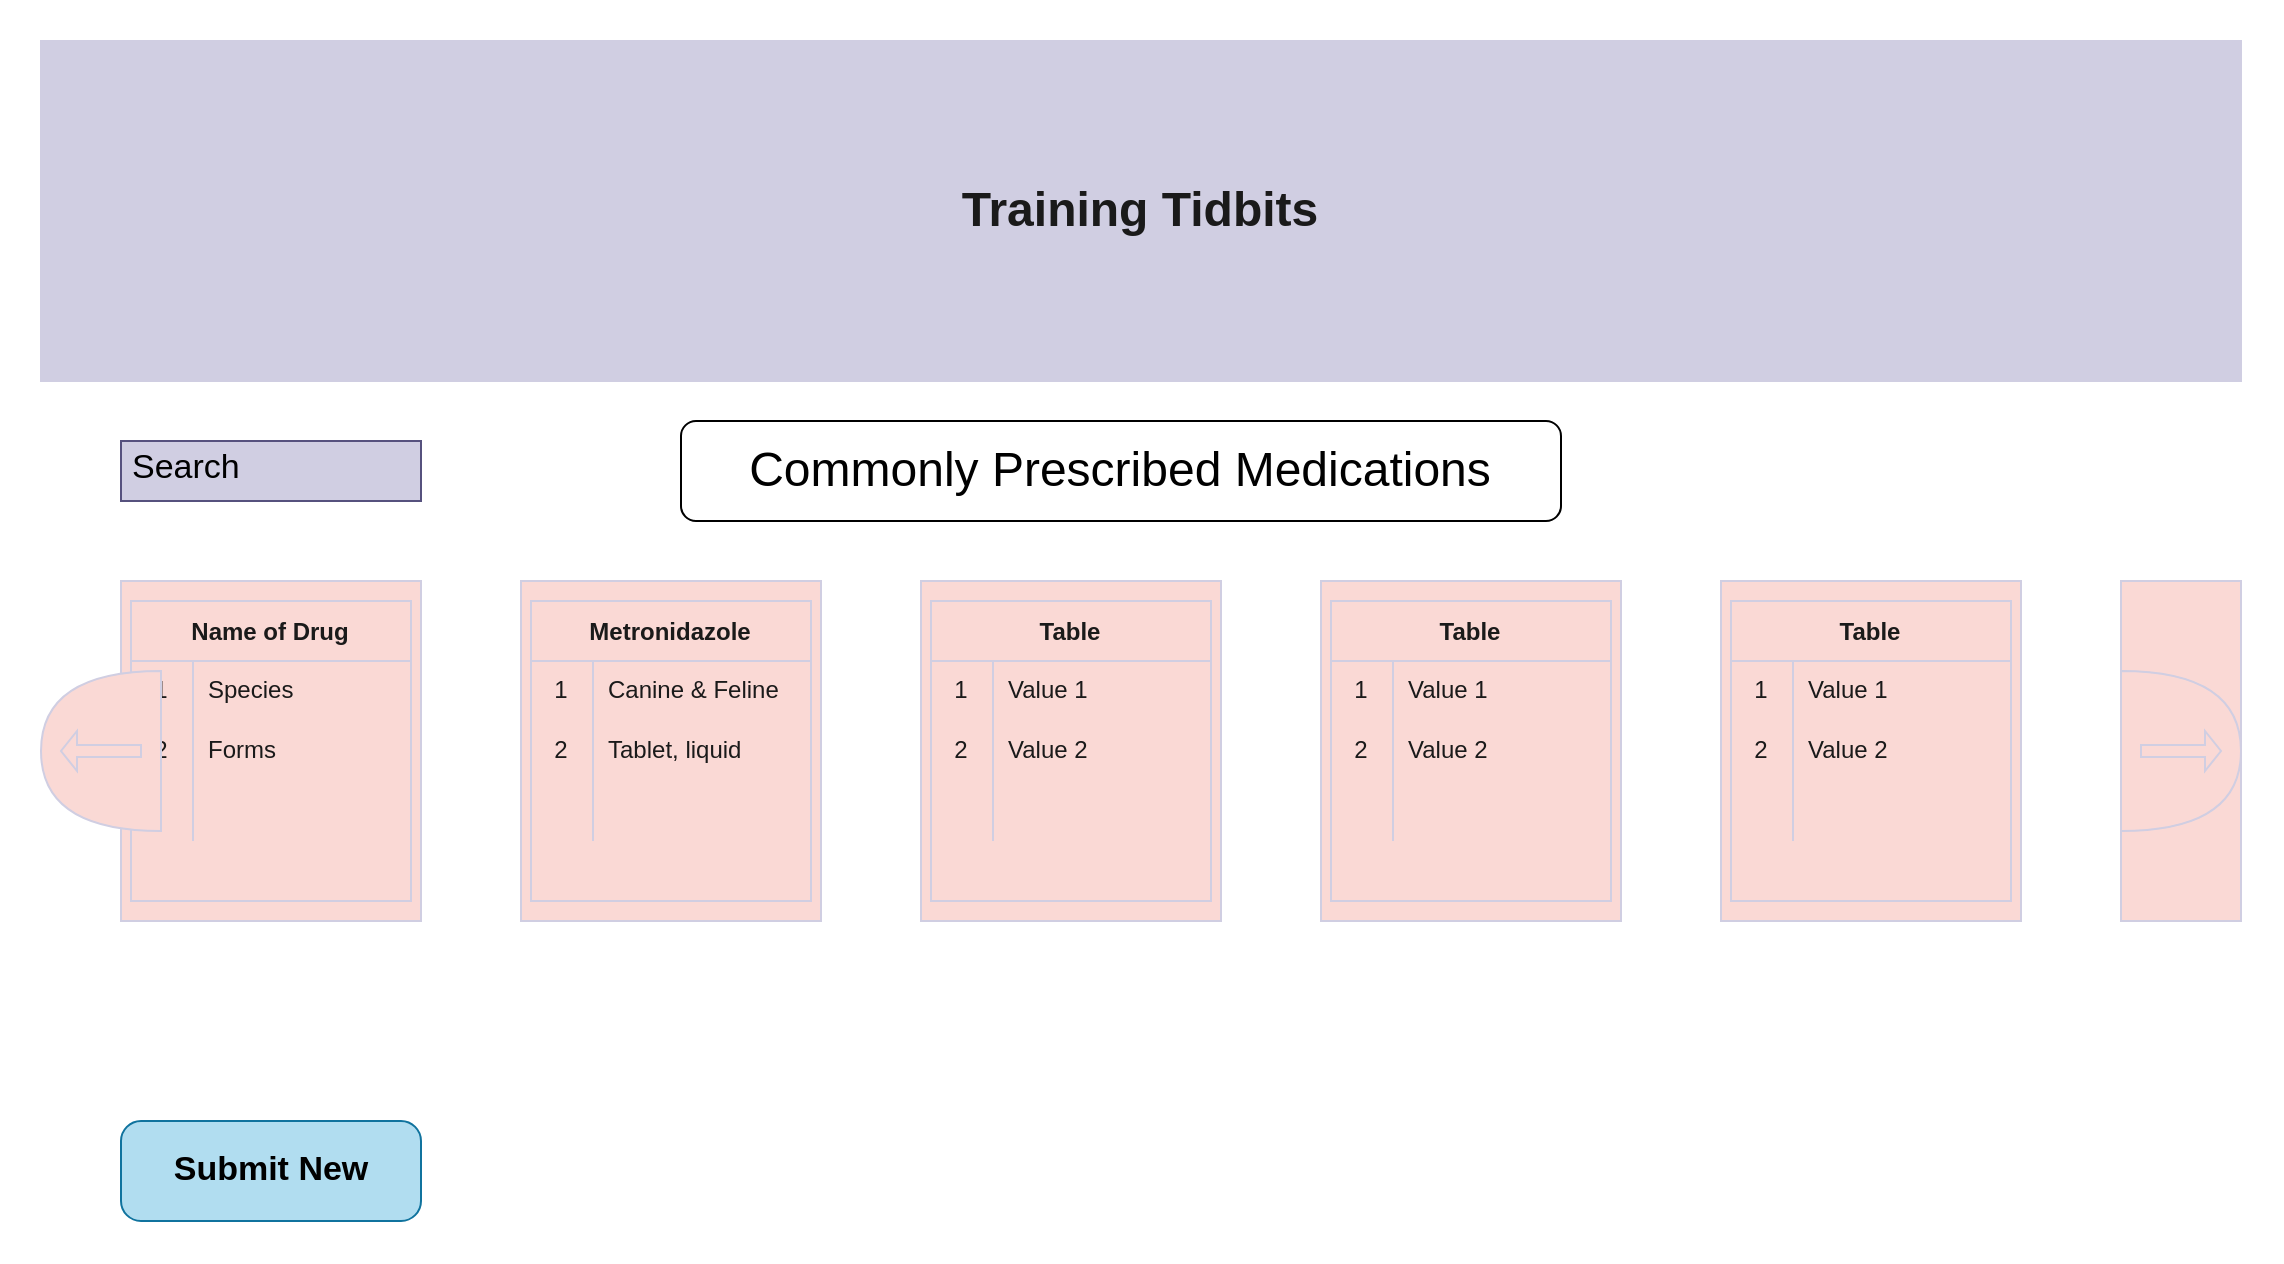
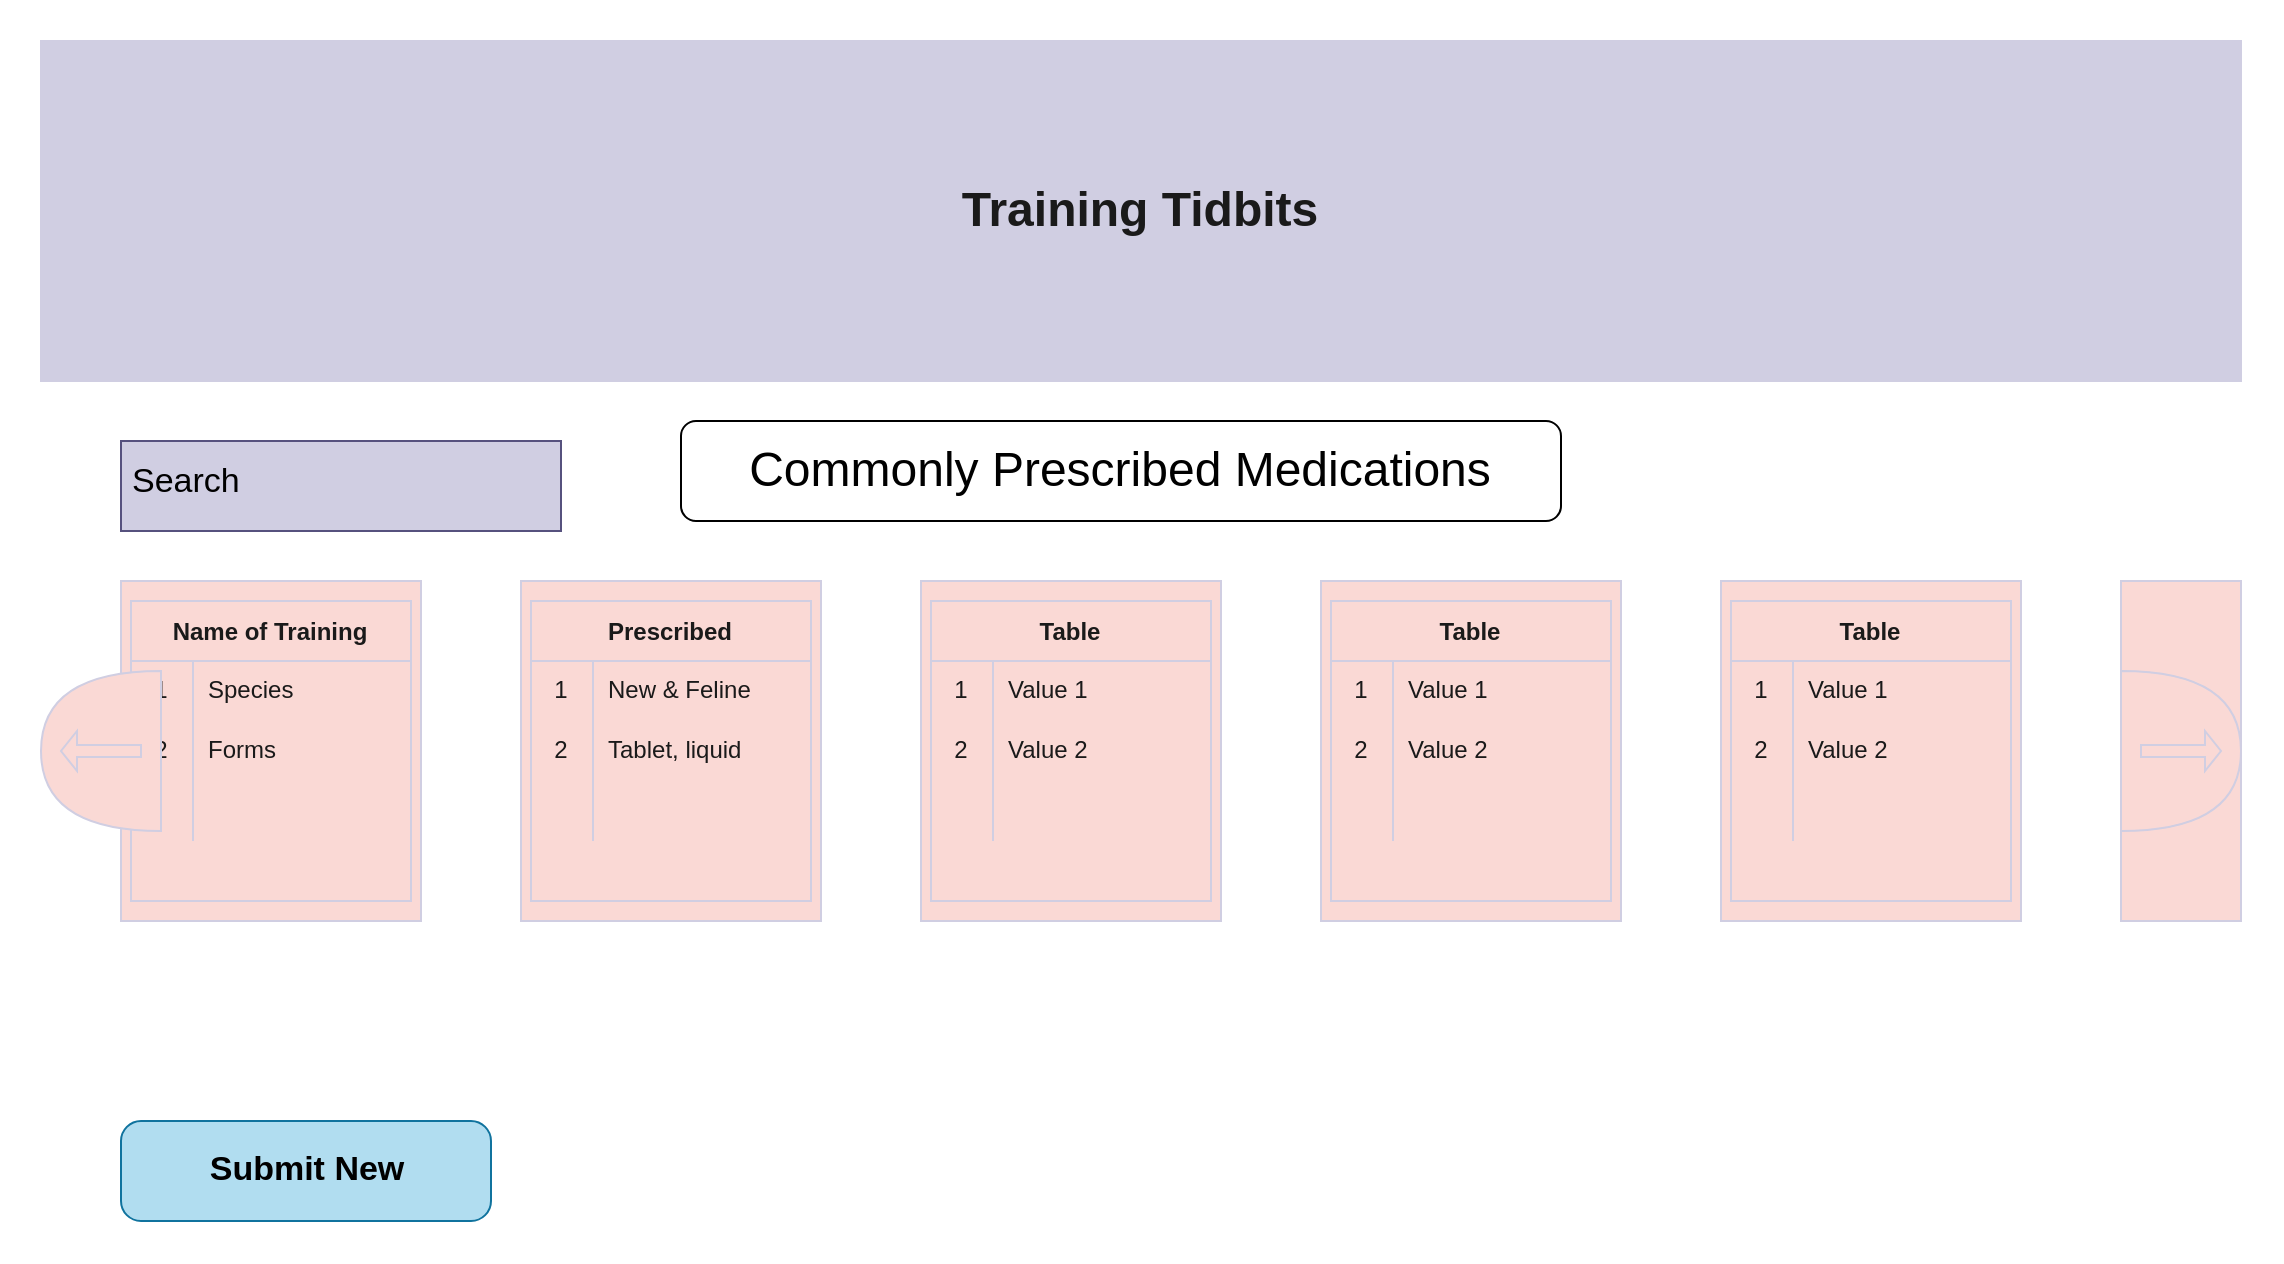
node "Search": size 300x60 -> 440x90
node "Name of Drug": label "Name of Drug" -> "Name of Training"
node "Metronidazole": label "Metronidazole" -> "Prescribed"
node "Canine & Feline": label "Canine & Feline" -> "New & Feline"
node "Submit New": size 300x100 -> 370x100
